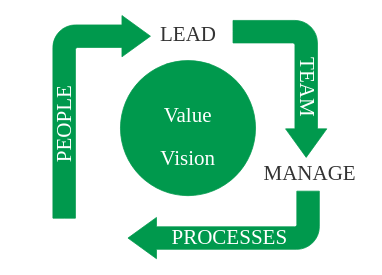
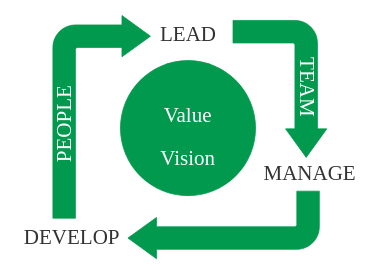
node "DEVELOP": added
node "PROCESSES": removed
